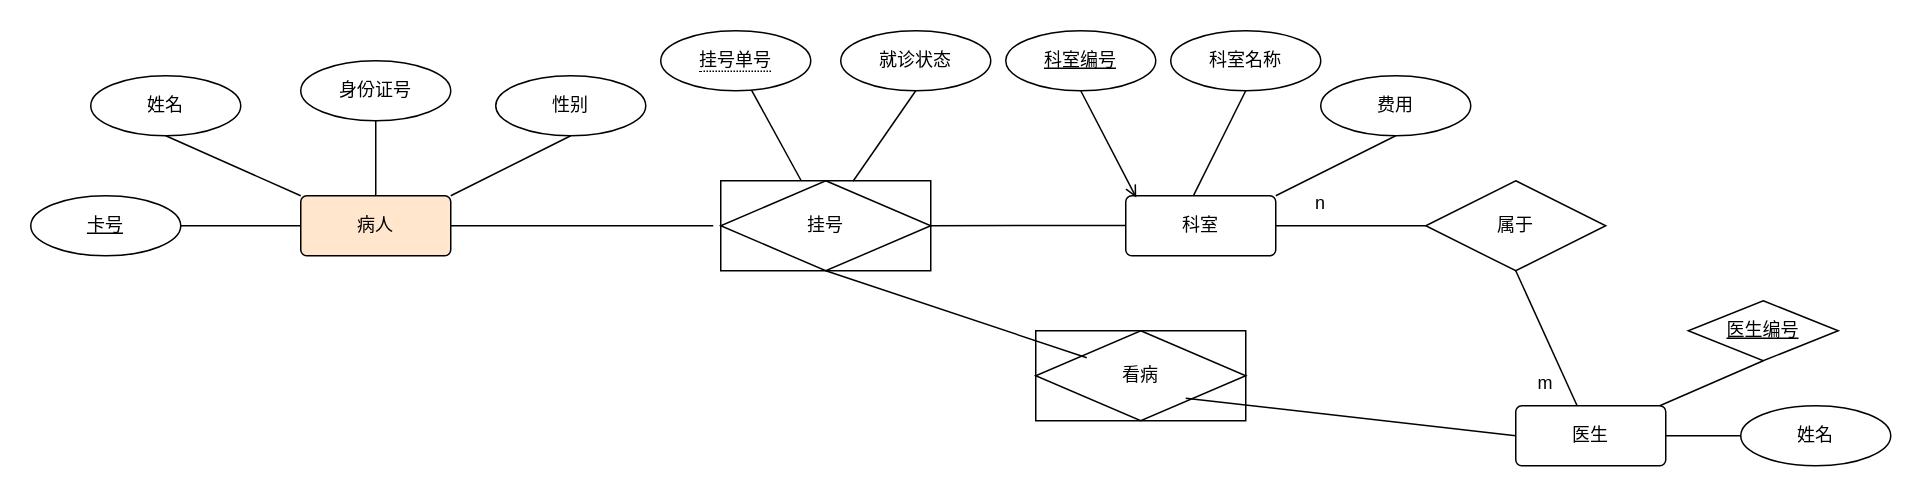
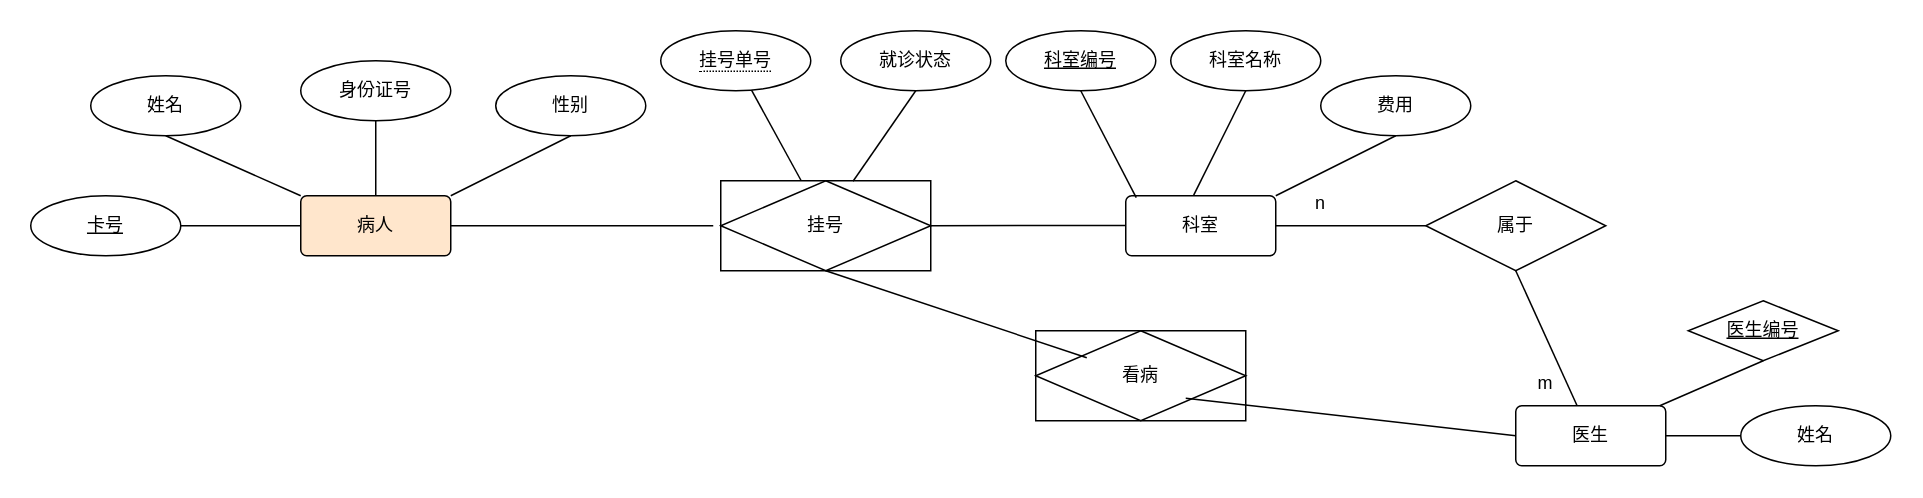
edge "科室编号" -> "科室": arrowhead open -> none
